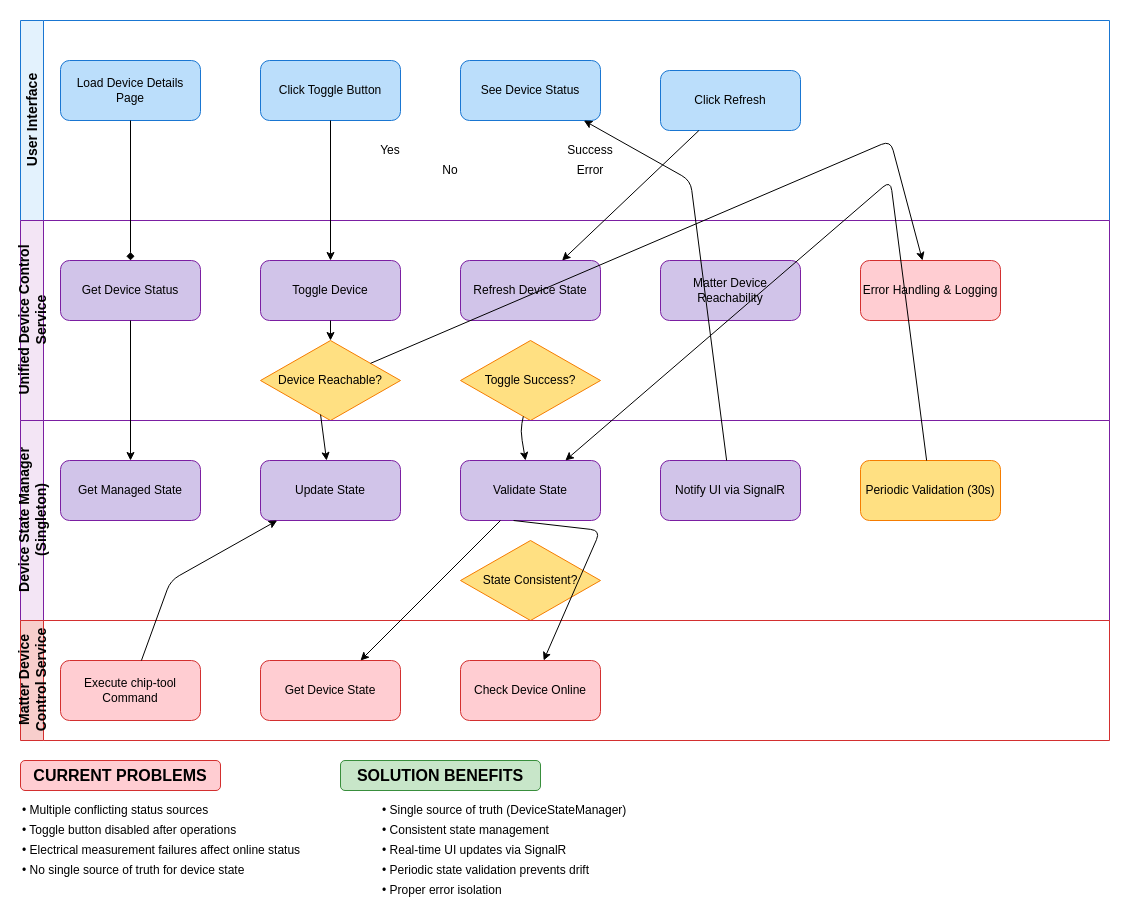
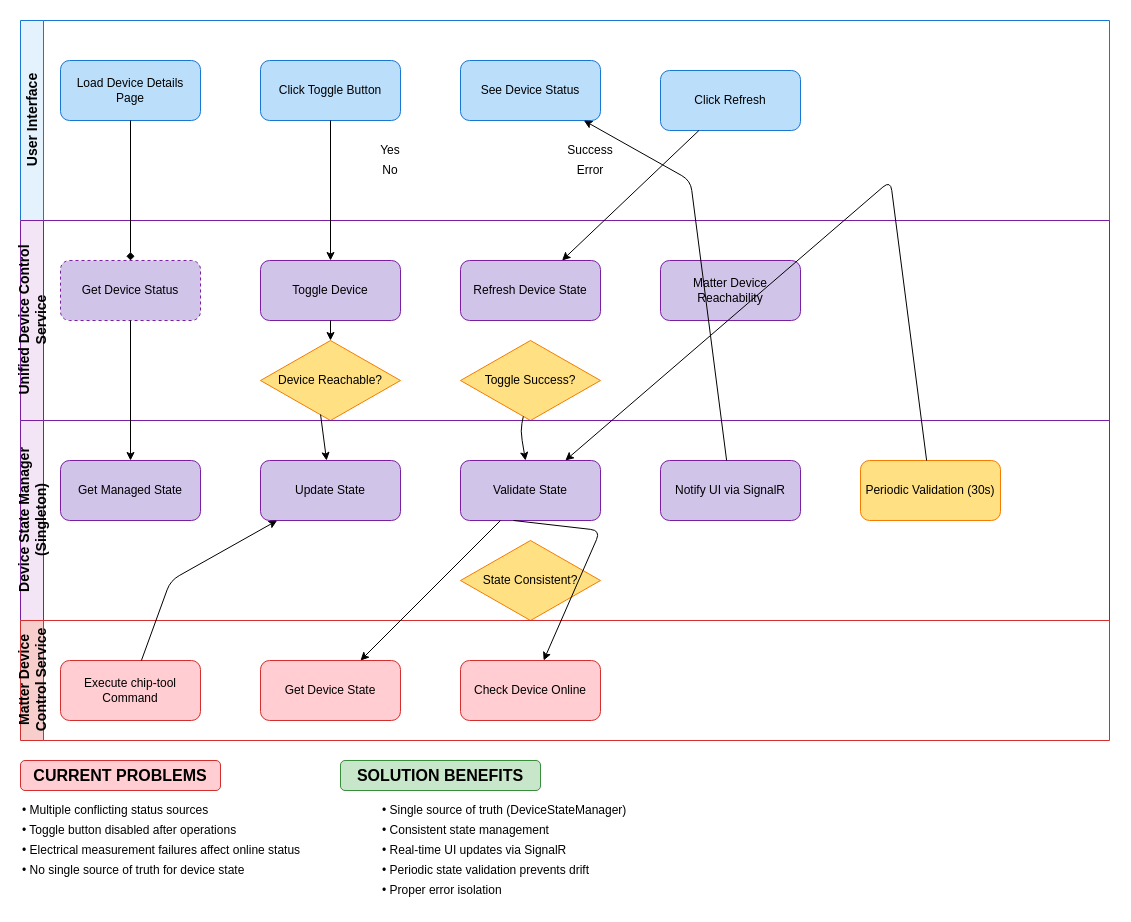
node "No": moved (451, 171) -> (391, 171)
node "Get Device Status": style solid -> dashed
node "Error Handling & Logging": removed
edge "Device Reachable?" -> "Error Handling & Logging": removed
